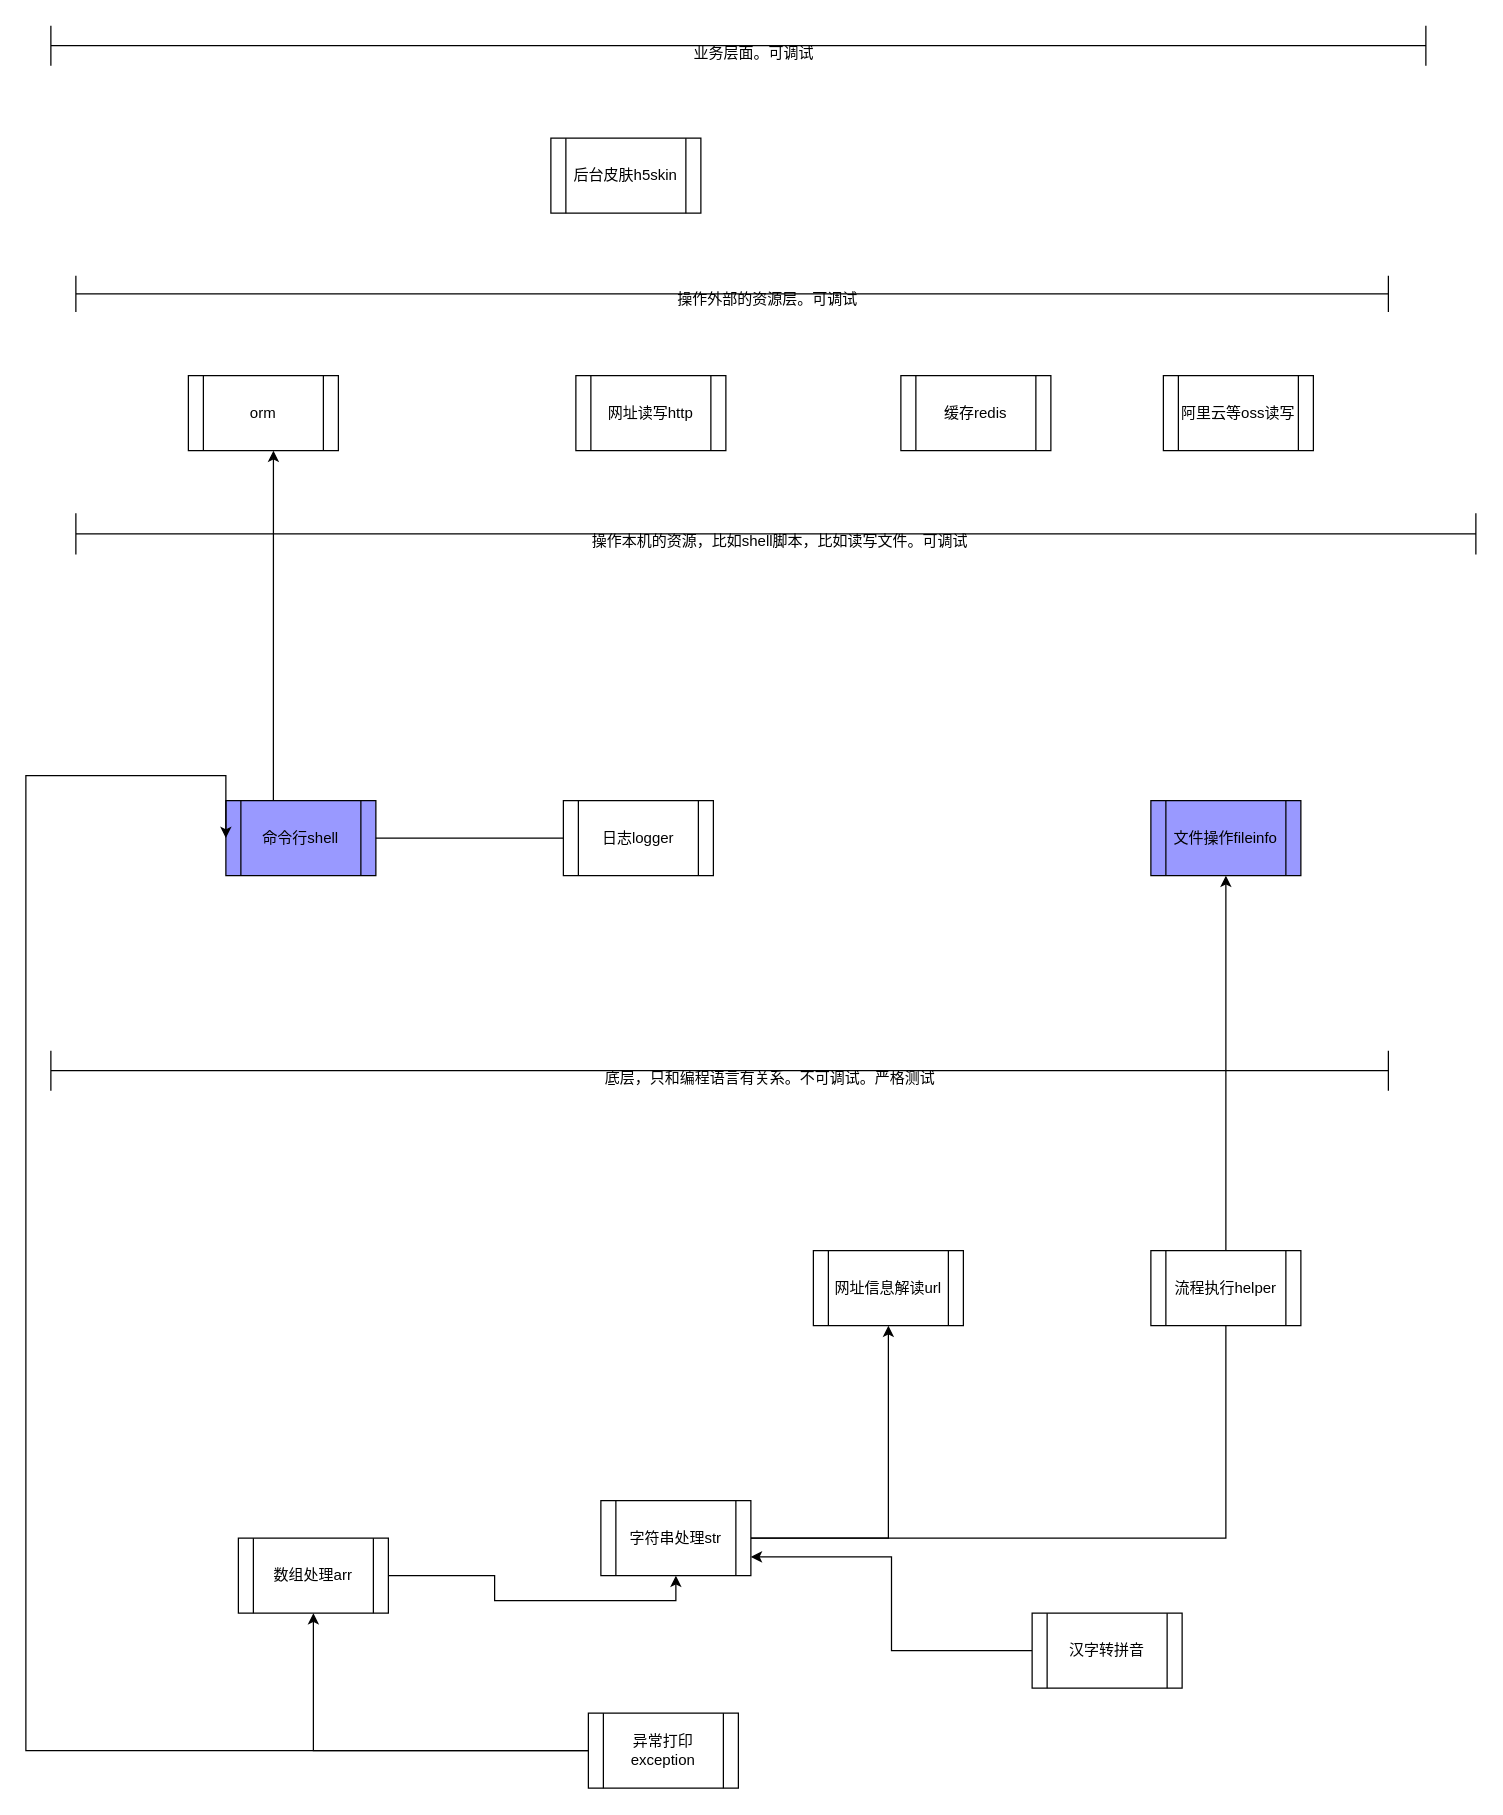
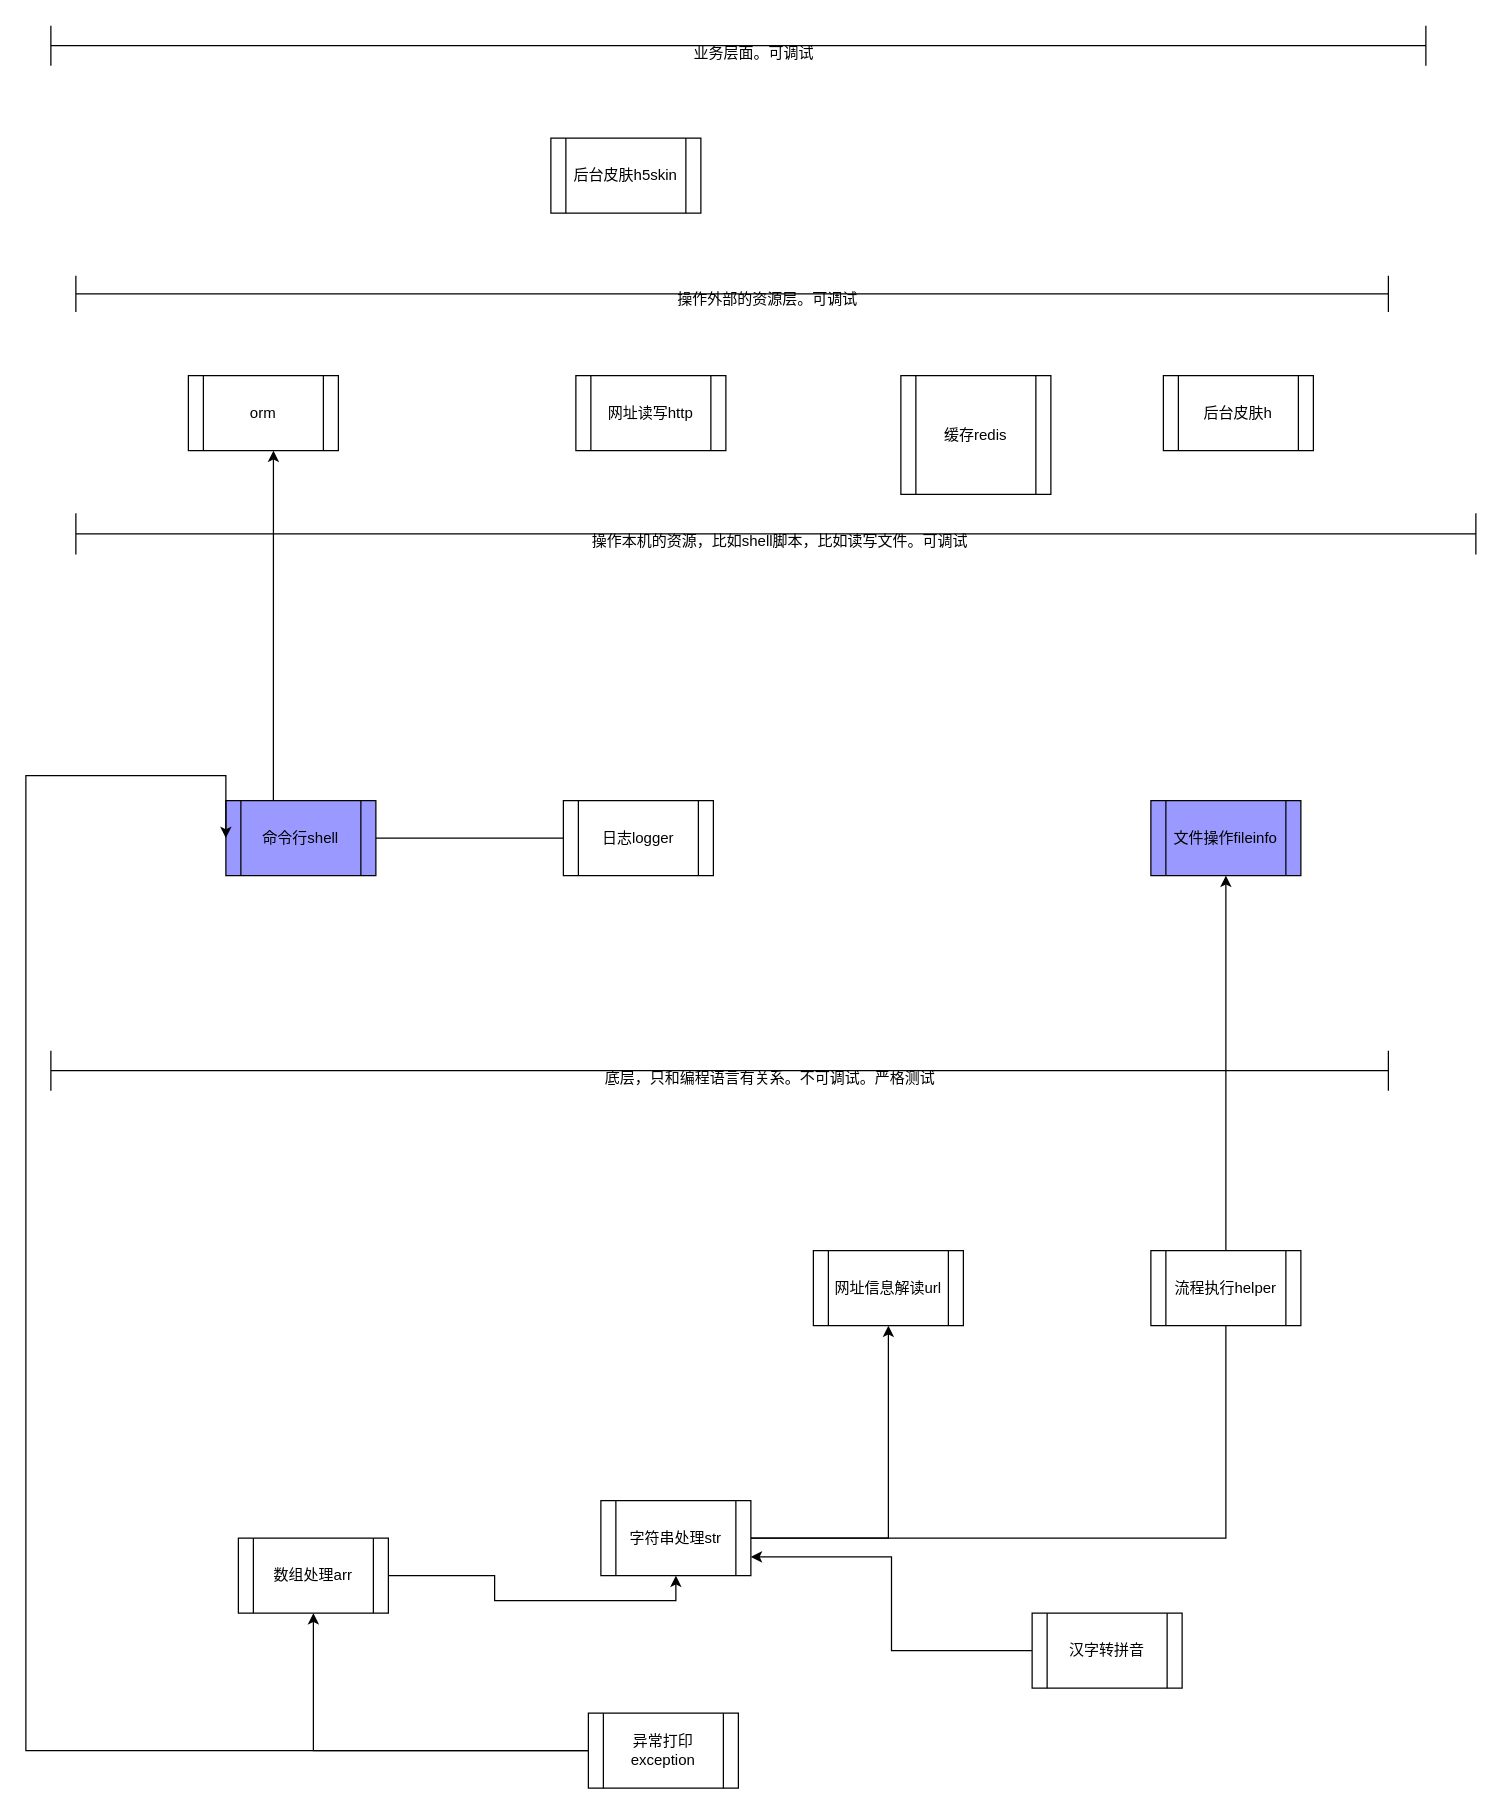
node "缓存redis": size 150x75 -> 150x119
node "阿里云等oss读写": label "阿里云等oss读写" -> "后台皮肤h"
